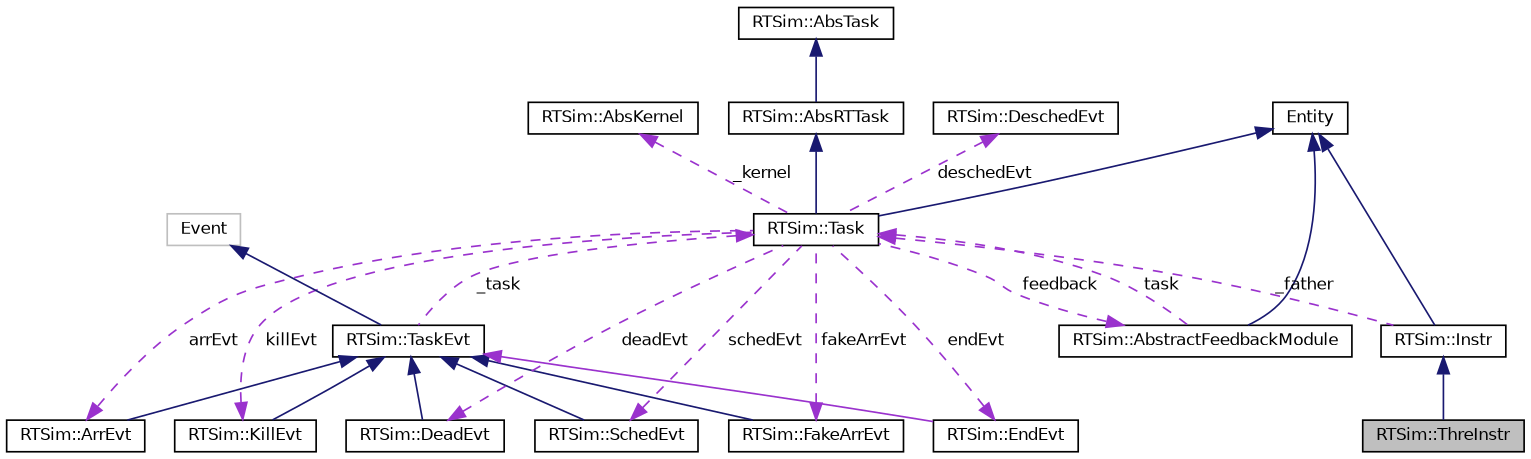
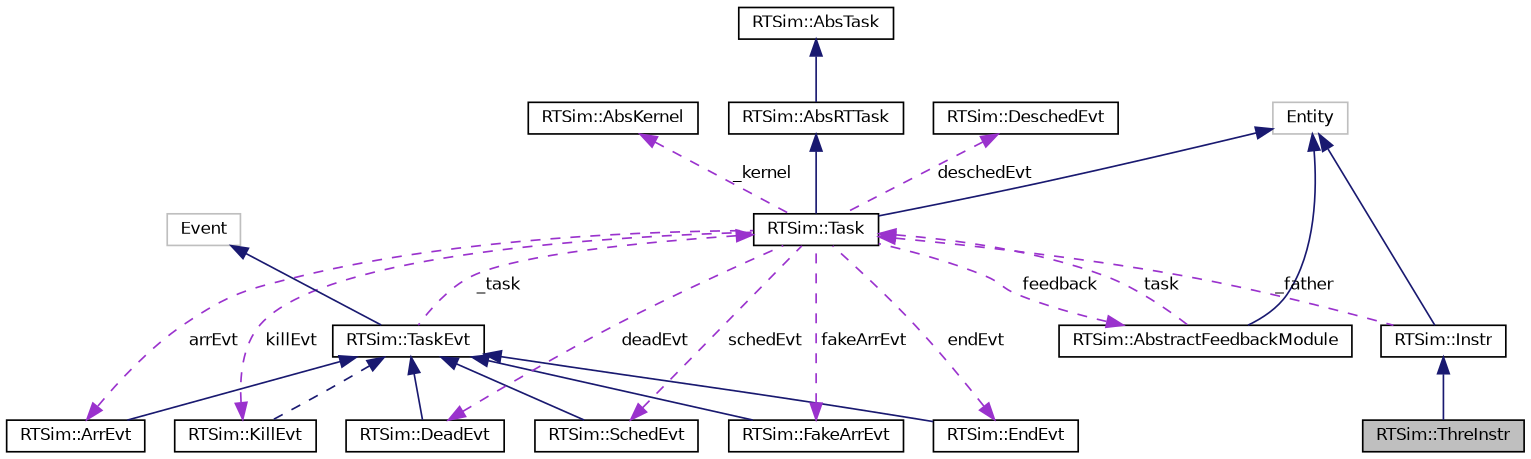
node "Entity": color black -> grey75
edge "RTSim::EndEvt" -> "RTSim::TaskEvt": color darkorchid3 -> midnightblue
edge "RTSim::KillEvt" -> "RTSim::TaskEvt": style solid -> dashed
